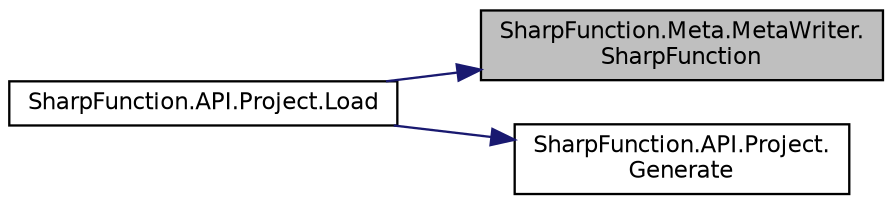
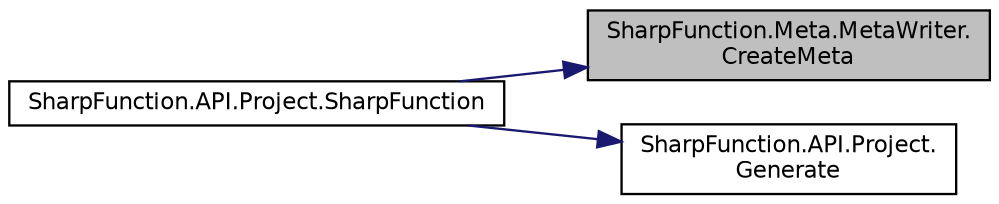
node "SharpFunction.Meta.MetaWriter. SharpFunction": label "SharpFunction.Meta.MetaWriter. SharpFunction" -> "SharpFunction.Meta.MetaWriter. CreateMeta"
node "SharpFunction.API.Project.Load": label "SharpFunction.API.Project.Load" -> "SharpFunction.API.Project.SharpFunction"
